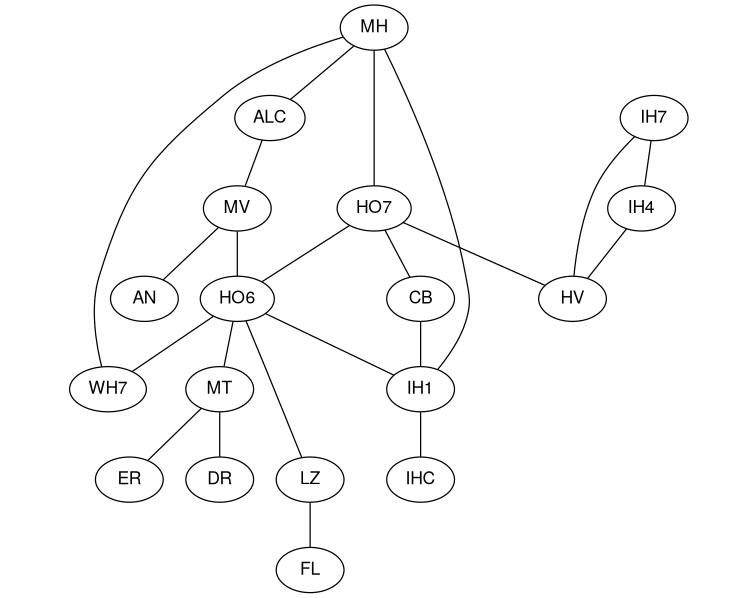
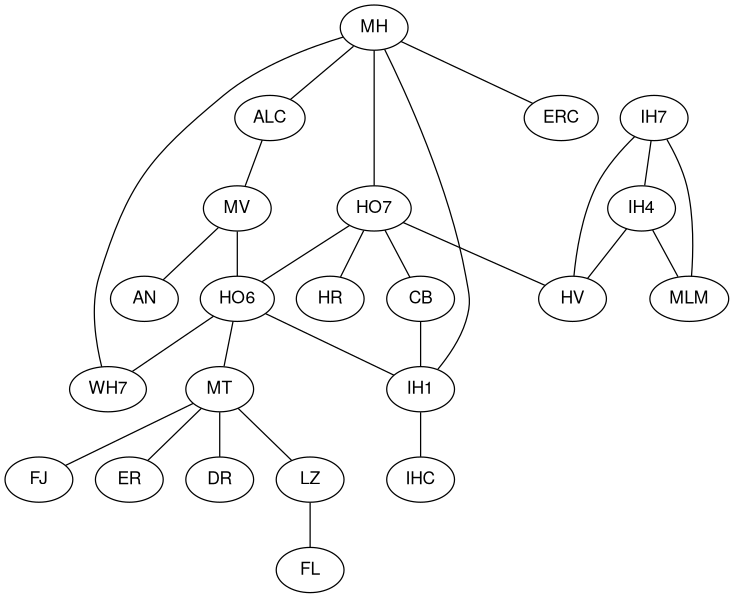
node "ERC": added
node "HR": added
node "MLM": added
edge "HO6" -- "LZ": now "MT" -- "LZ"
node "FJ": added
